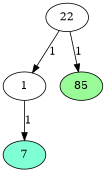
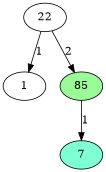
edge "22" -> "85": label "1" -> "2"
edge "1" -> "7": now "85" -> "7"
